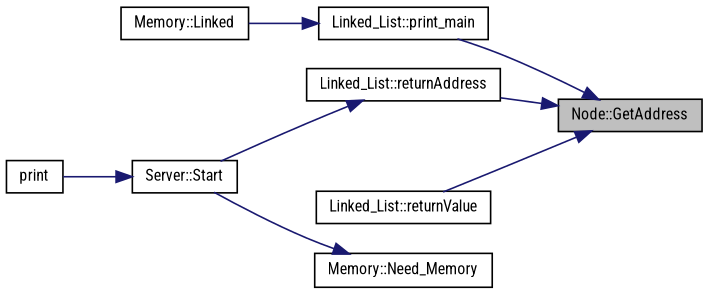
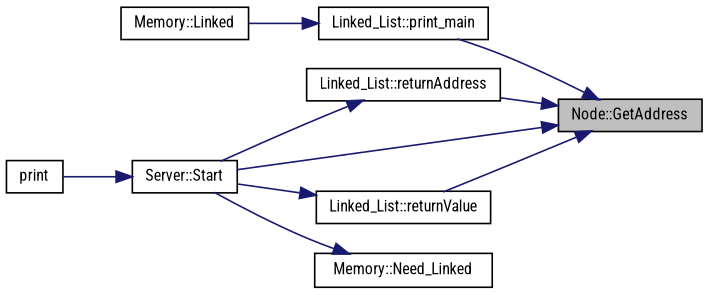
edge "Server::Start" -> "Node::GetAddress": added
edge "Server::Start" -> "Linked_List::returnValue": added
node "Memory::Need_Memory": label "Memory::Need_Memory" -> "Memory::Need_Linked"
